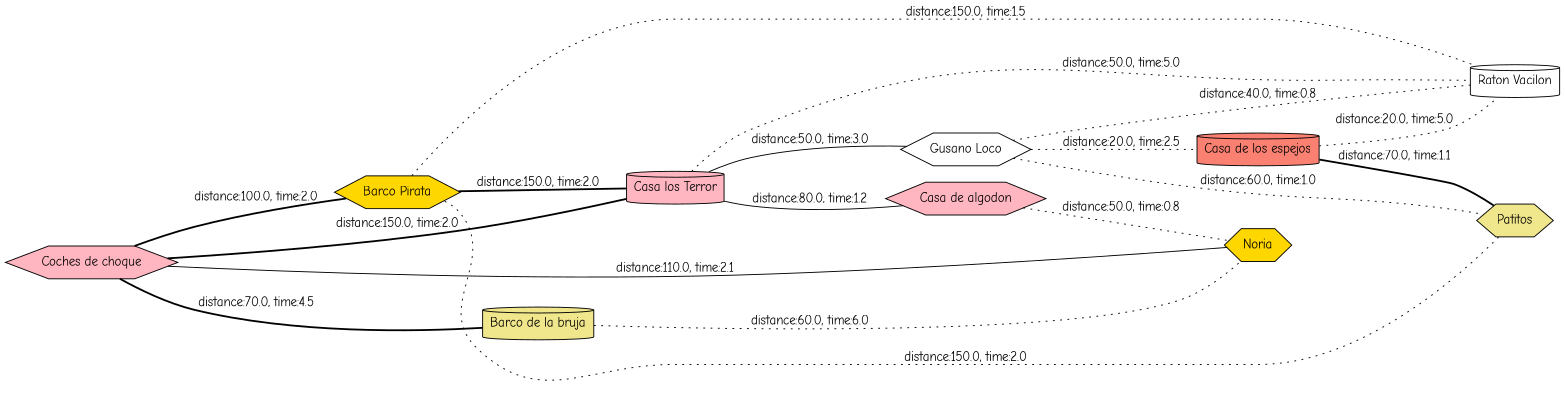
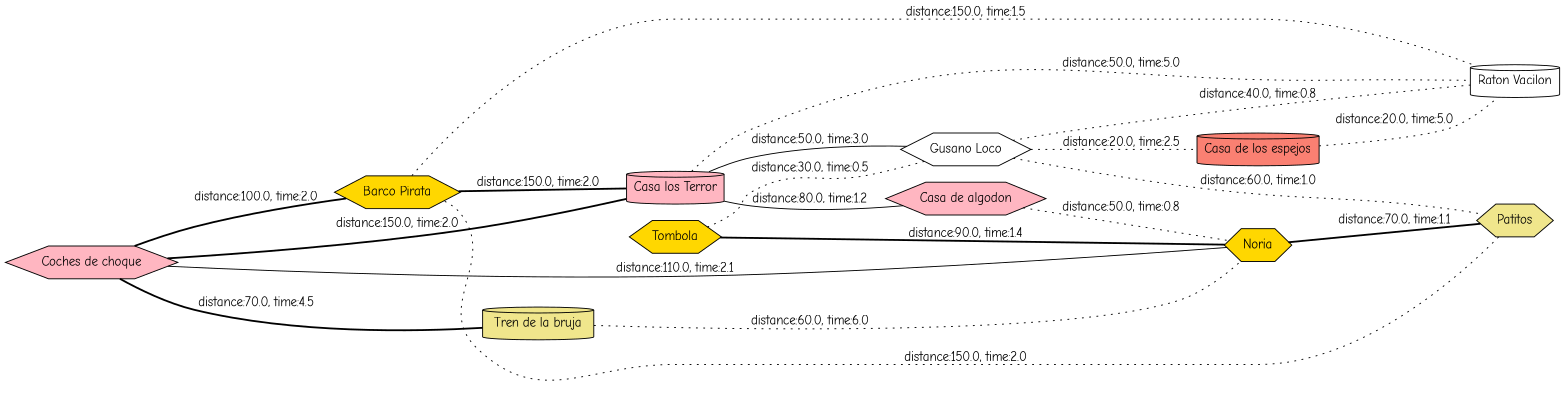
edge "Casa de los espejos" -- "Patitos": now "Noria" -- "Patitos"
node "Tombola": added
node "Barco de la bruja": label "Barco de la bruja" -> "Tren de la bruja"
